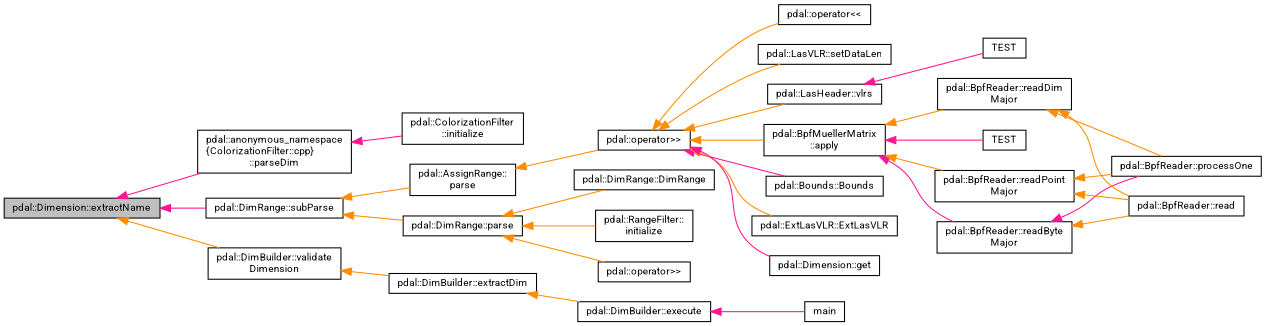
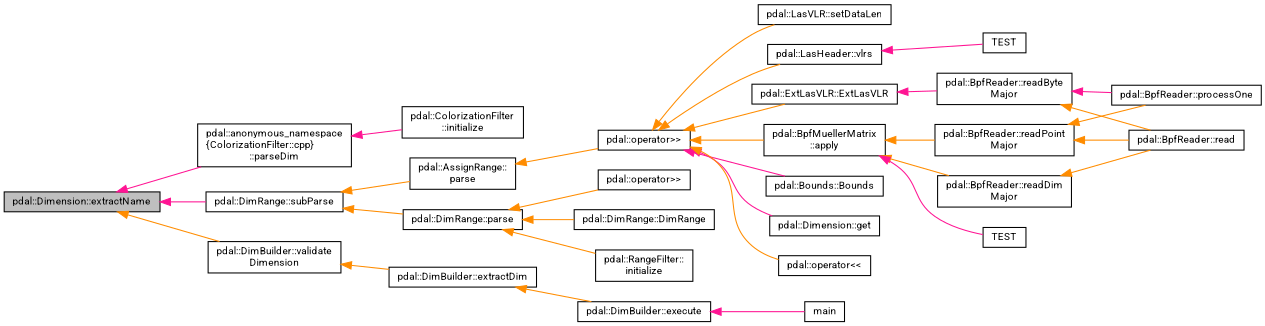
edge "pdal::BpfReader::processOne" -> "pdal::BpfReader::readDim Major": removed
edge "pdal::BpfReader::readByte Major" -> "pdal::BpfMuellerMatrix ::apply": now "pdal::BpfReader::readByte Major" -> "pdal::ExtLasVLR::ExtLasVLR"
